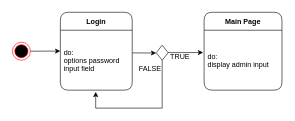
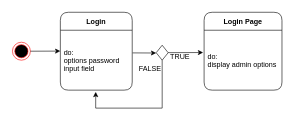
node "Main Page": label "Main Page" -> "Login Page"
node "do: display admin input": label "do: display admin input" -> "do: display admin options"
